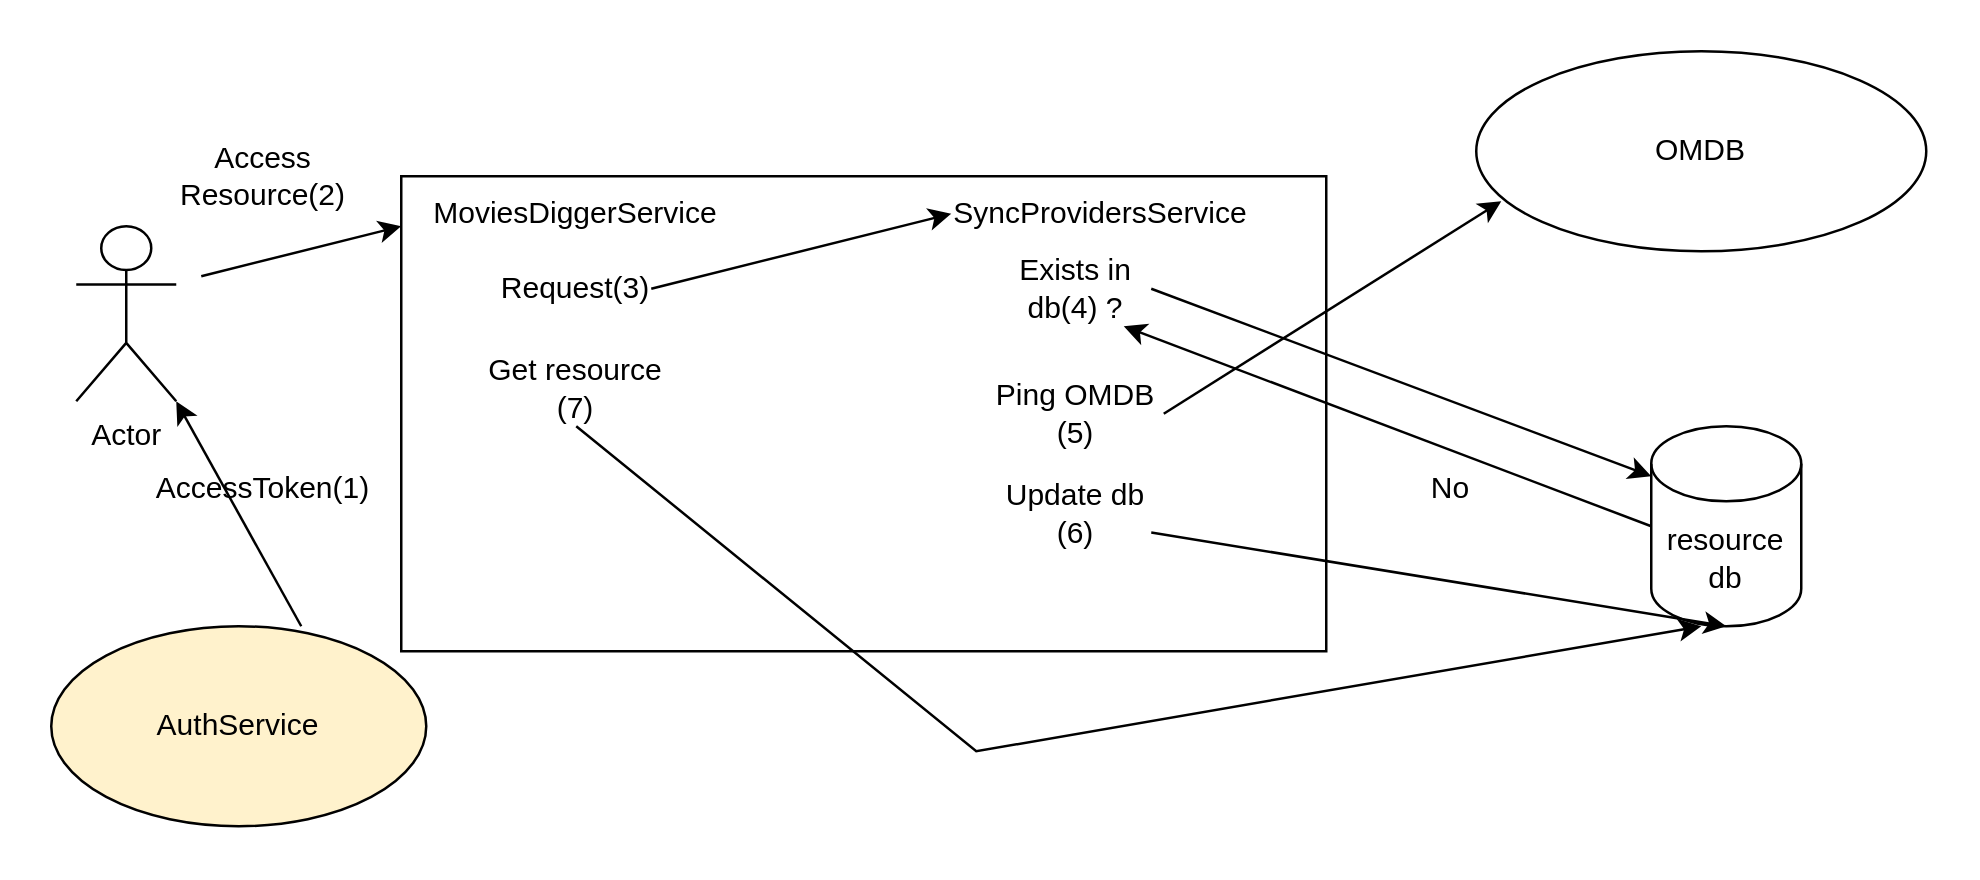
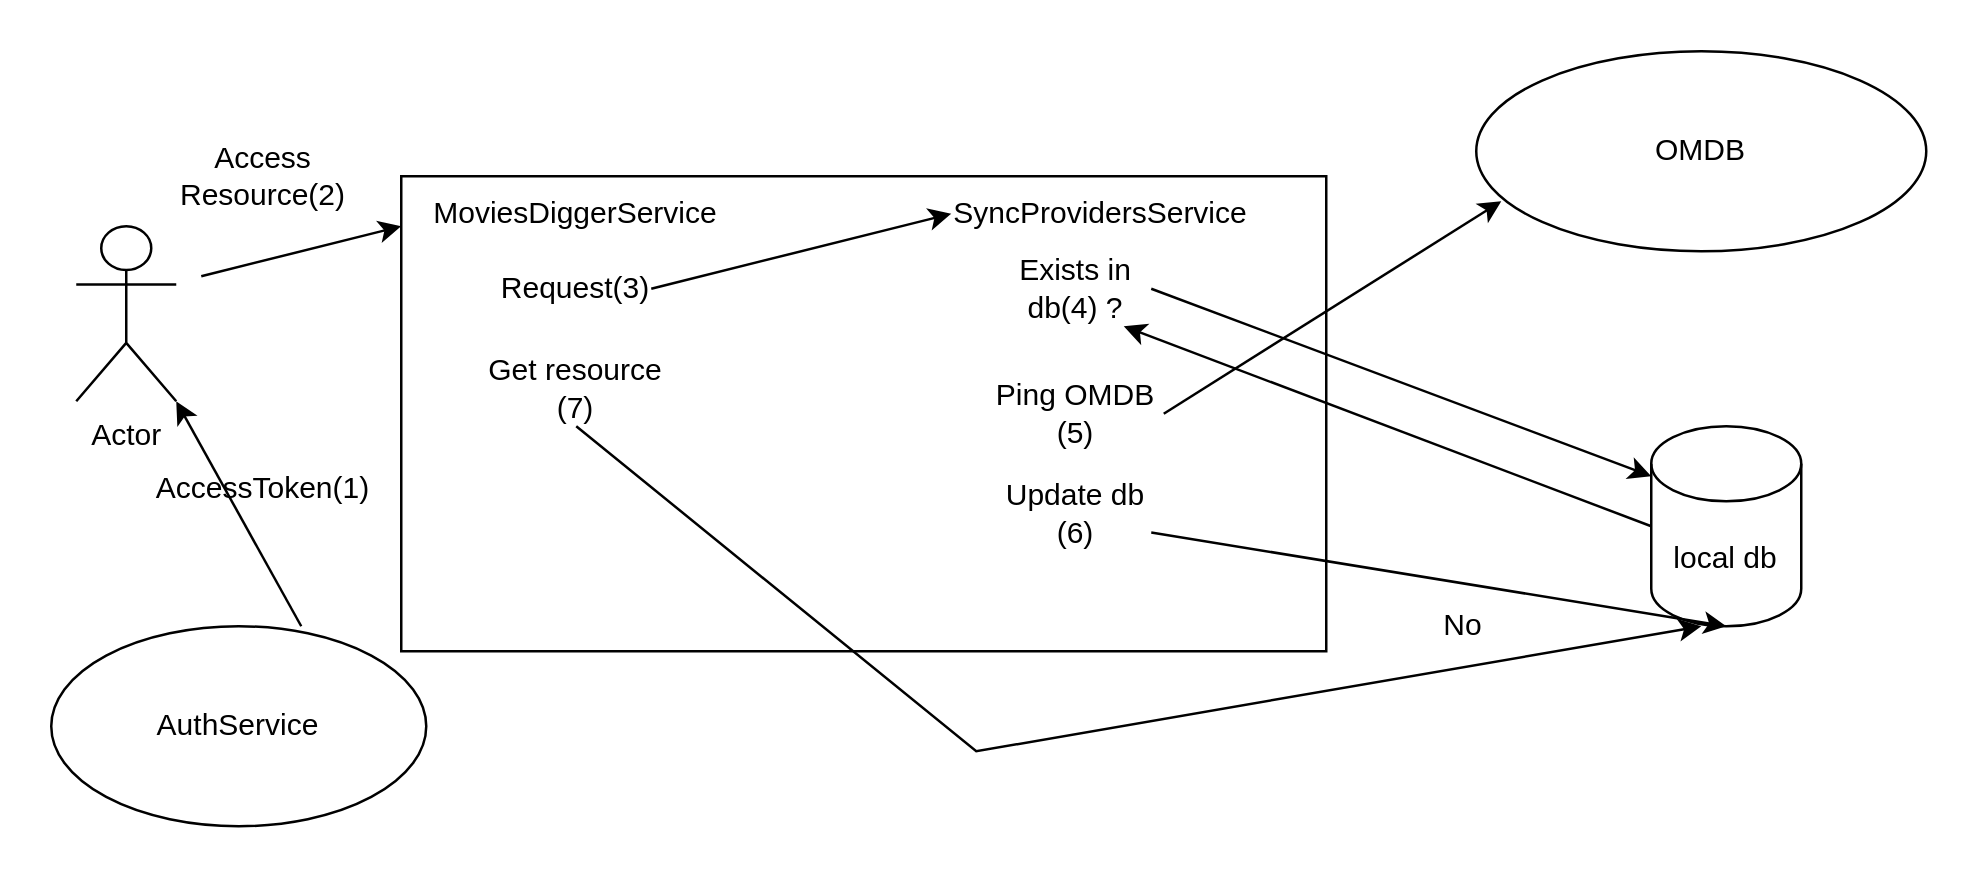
node "No": moved (1451, 489) -> (1464, 626)
node "resource db": label "resource db" -> "local db"
node "AuthService": fillcolor #fff2cc -> #ffffff
